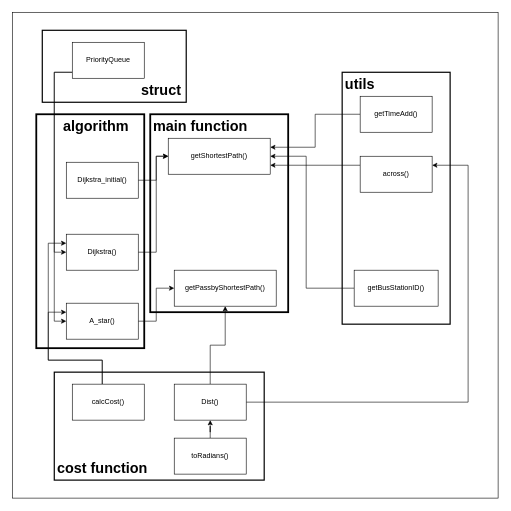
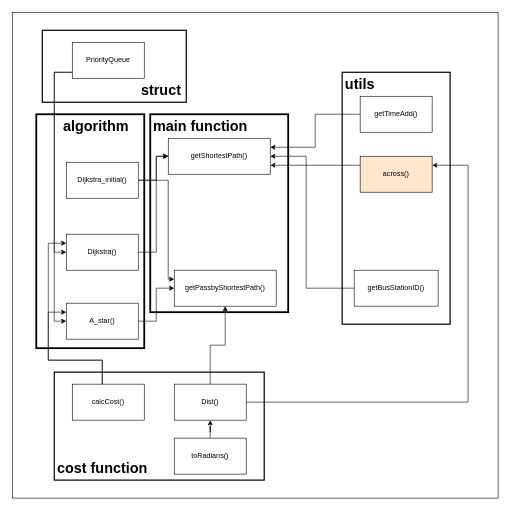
node "across()": fillcolor #ffffff -> #ffe6cc
edge "Dijkstra_initial()" -> "getPassbyShortestPath()": added
